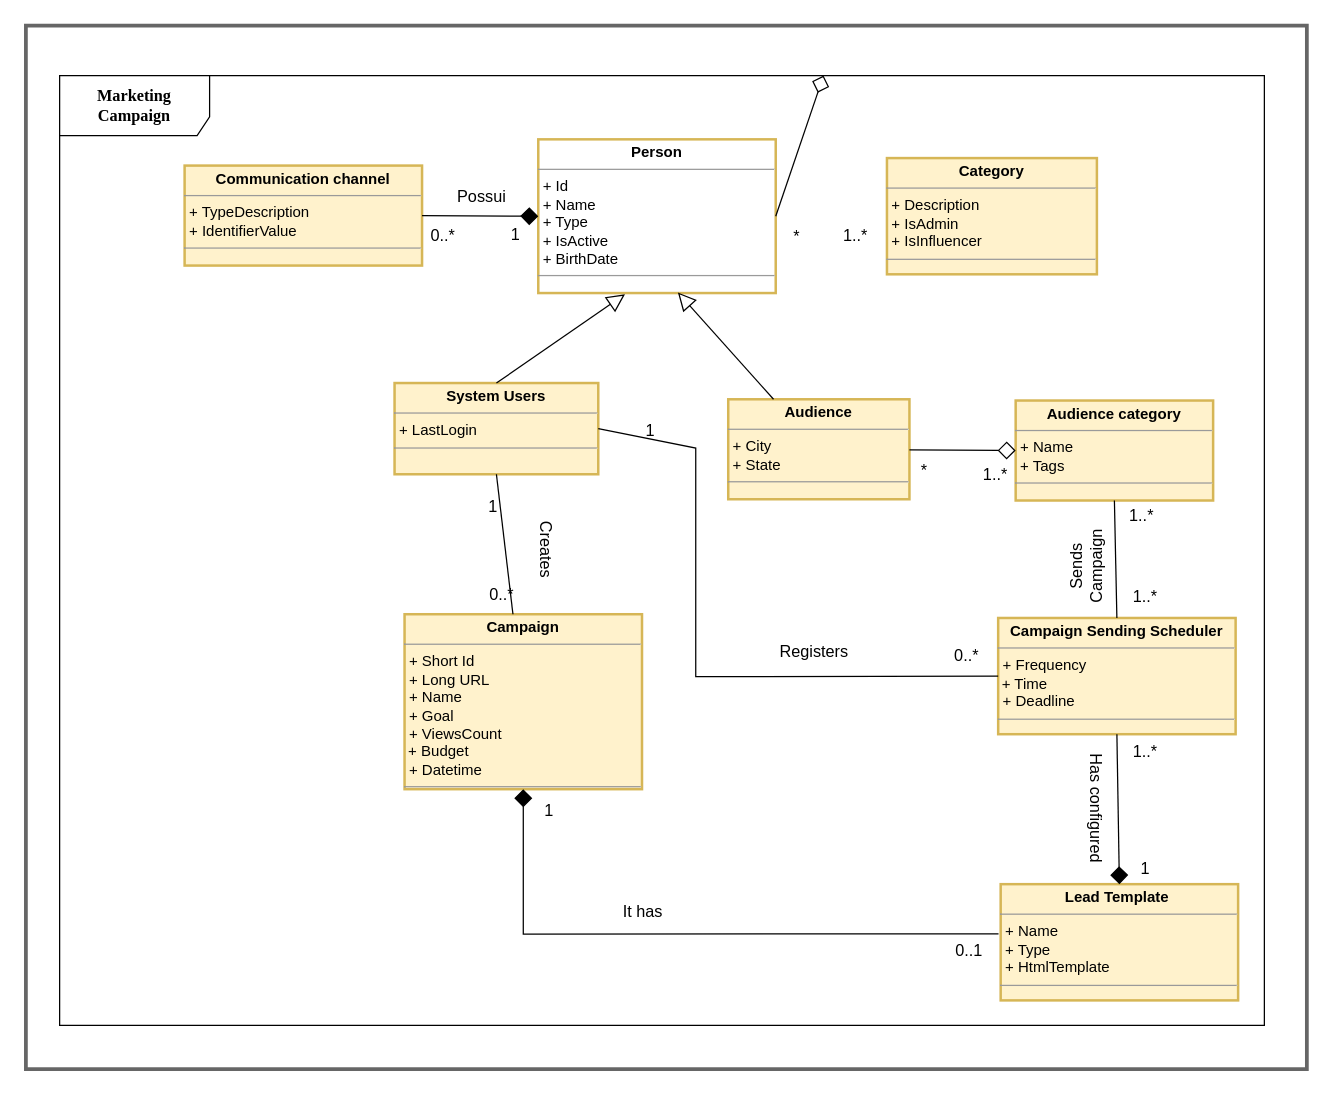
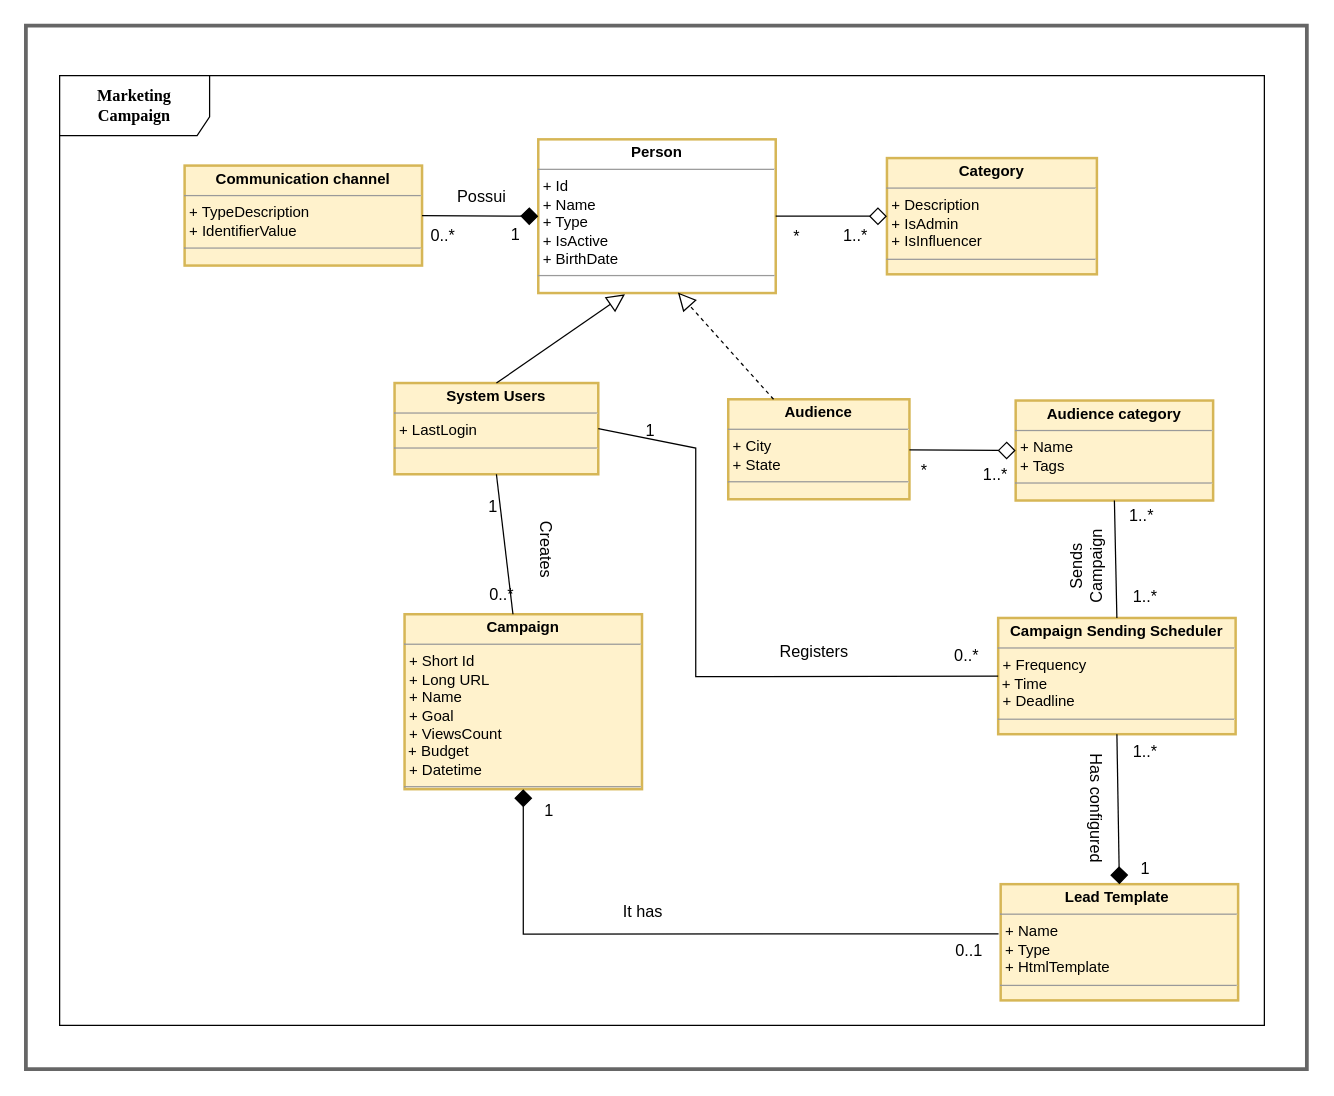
edge "Person + Id + Name + Type + IsActive + BirthDate" -> "Marketing Campaign": now "Person + Id + Name + Type + IsActive + BirthDate" -> "Category + Description + IsAdmin + IsInfluencer"
edge "Audience + City + State" -> "Person + Id + Name + Type + IsActive + BirthDate": style solid -> dashed
